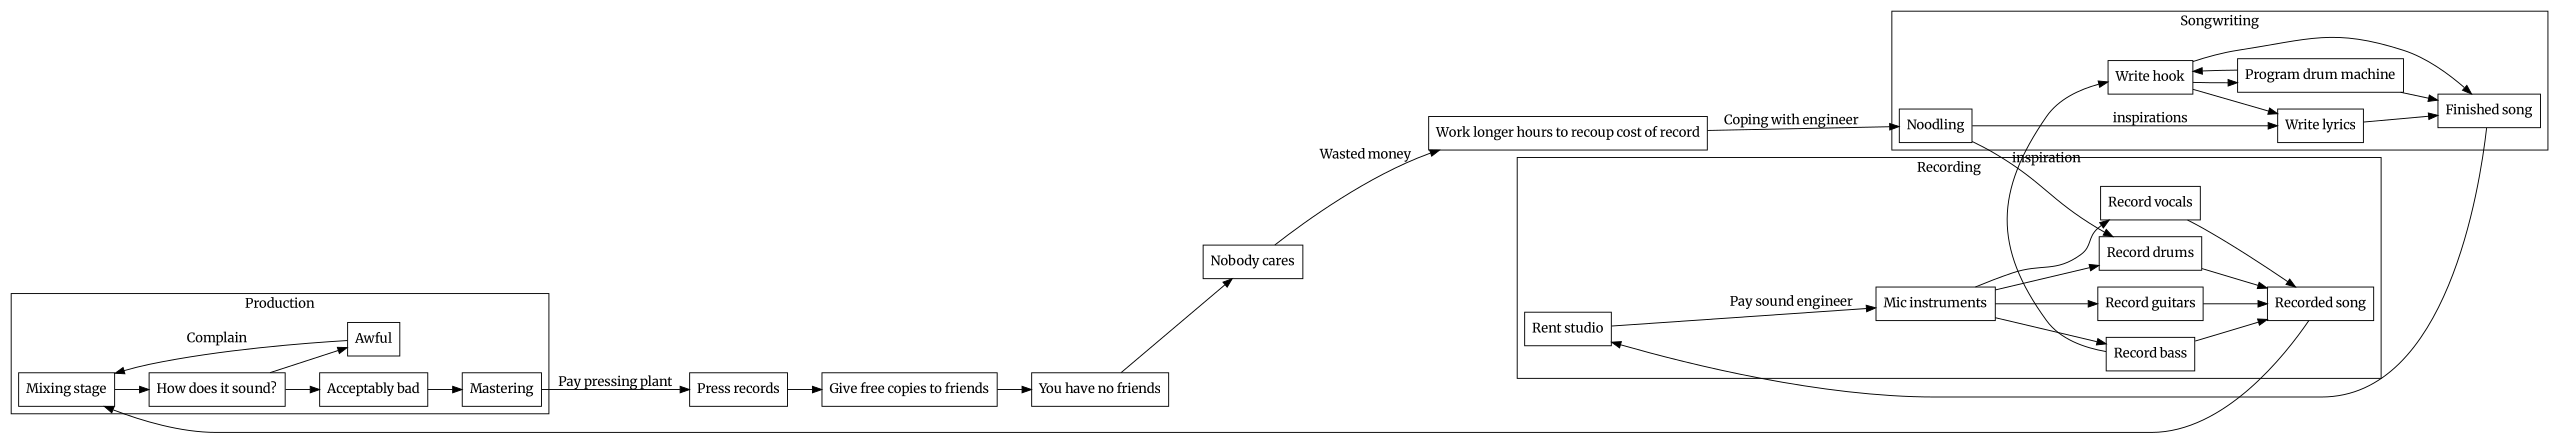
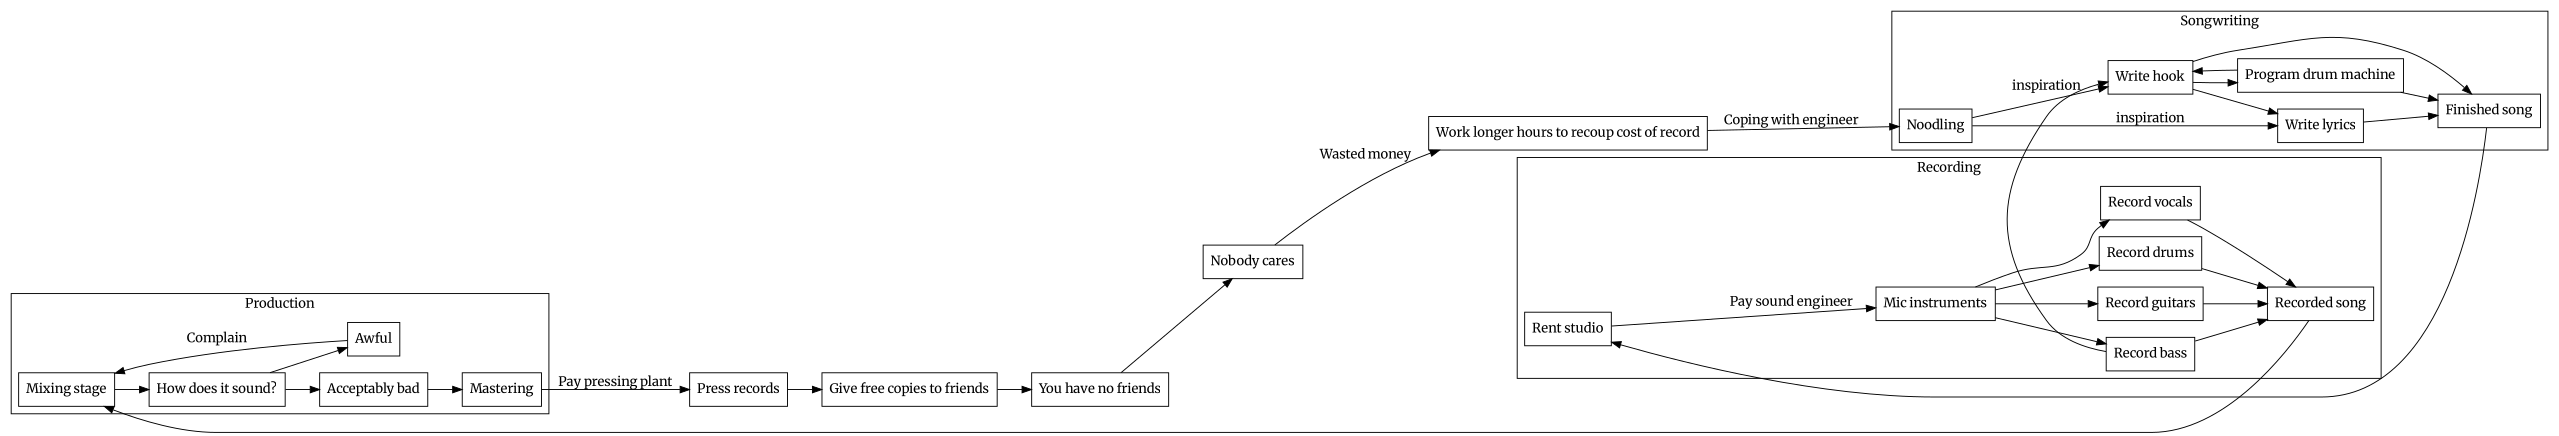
edge "Noodling" -> "Write lyrics": label "inspirations" -> "inspiration"
edge "Noodling" -> "Record drums": now "Noodling" -> "Write hook"
